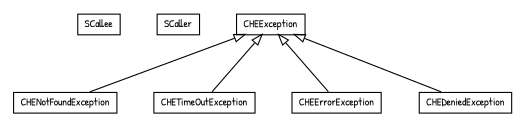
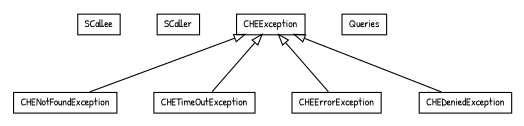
node "Queries": added
